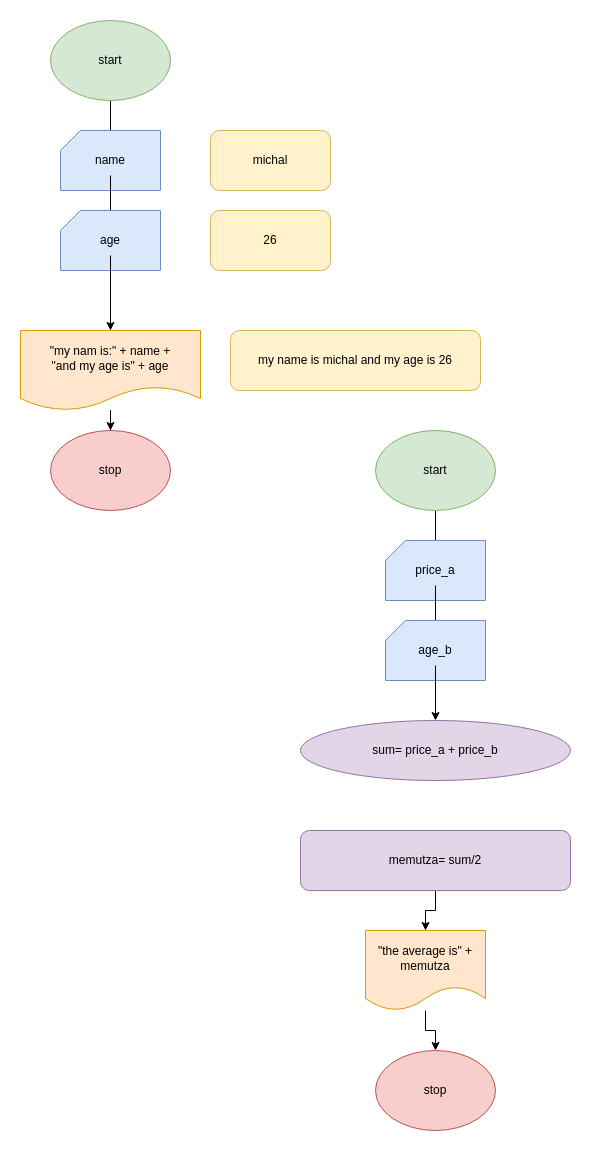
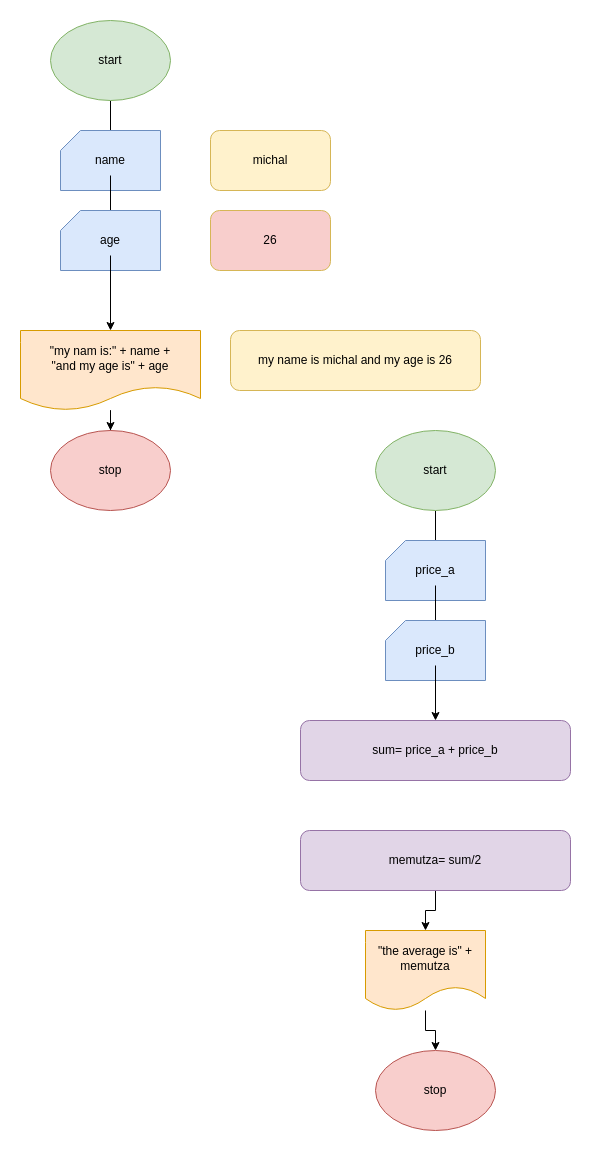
node "26": fillcolor #fff2cc -> #f8cecc
node "age_b": label "age_b" -> "price_b"
node "sum= price_a + price_b": shape ellipse -> rounded rectangle
